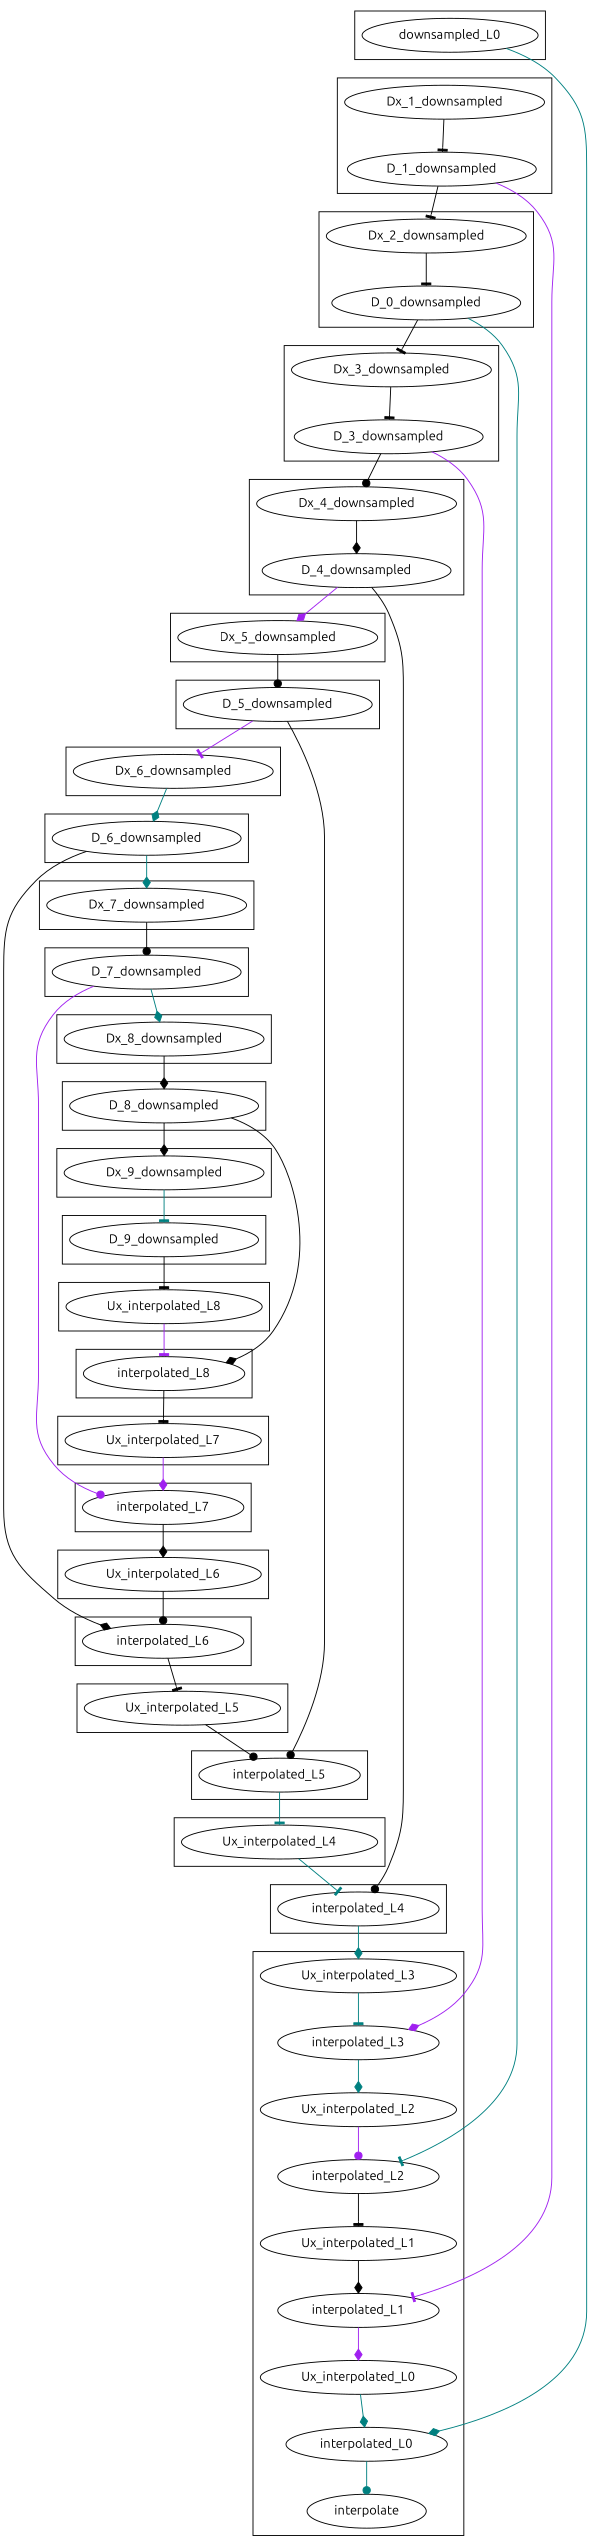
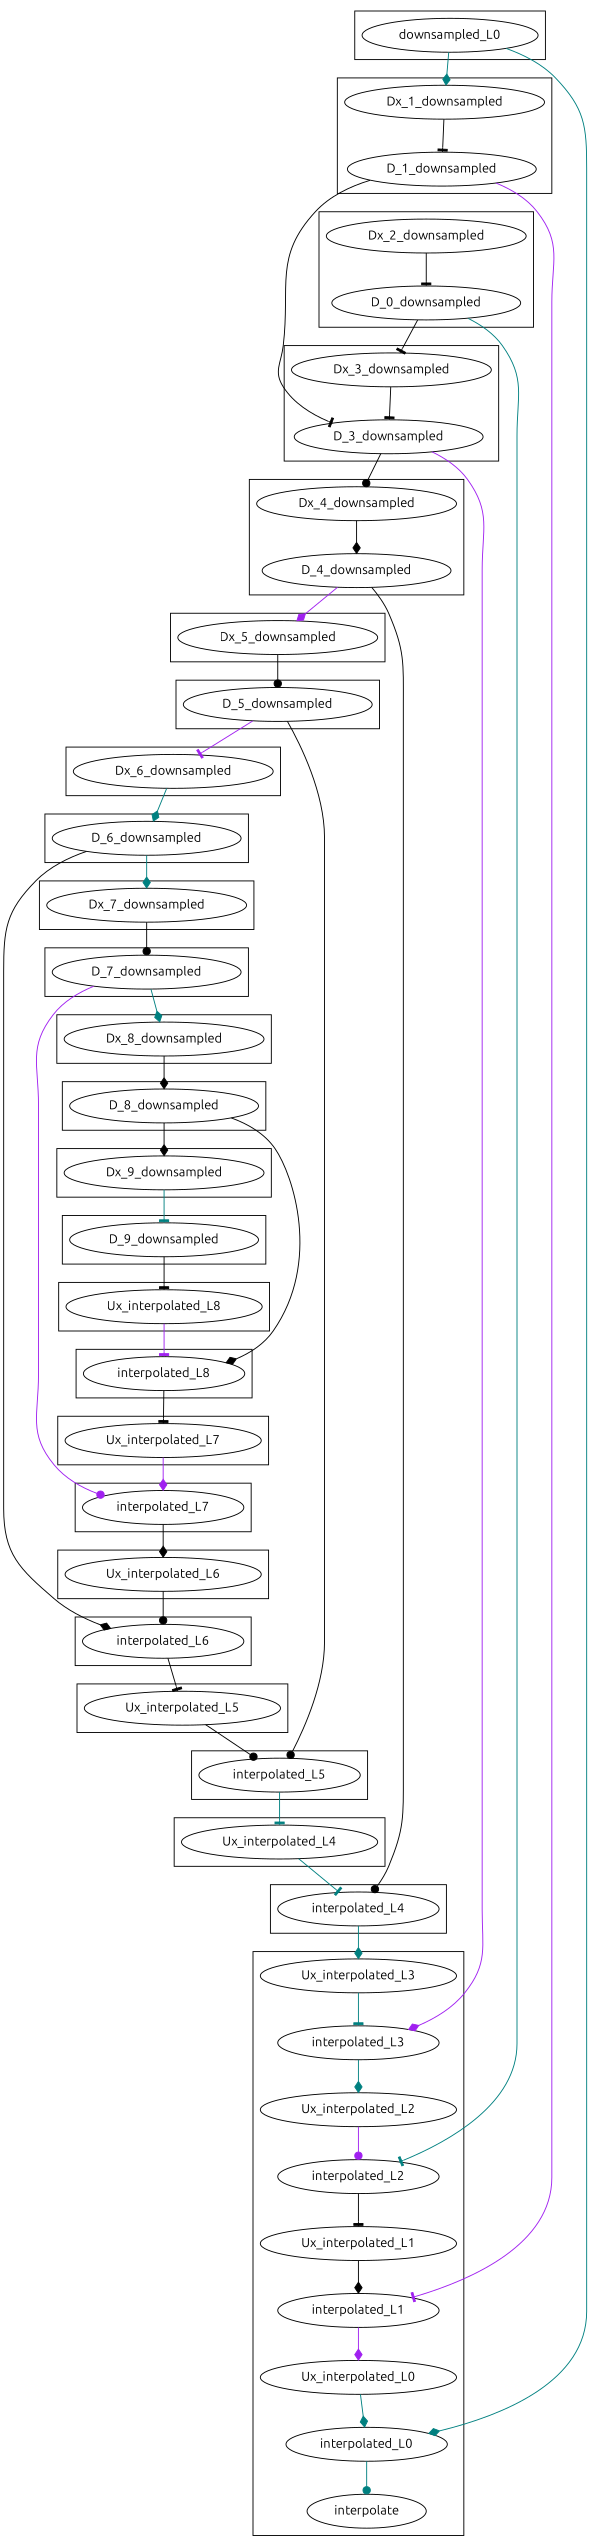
edge "downsampled_L0" -> "Dx_1_downsampled": added
edge "D_1_downsampled" -> "Dx_2_downsampled": now "D_1_downsampled" -> "D_3_downsampled"
